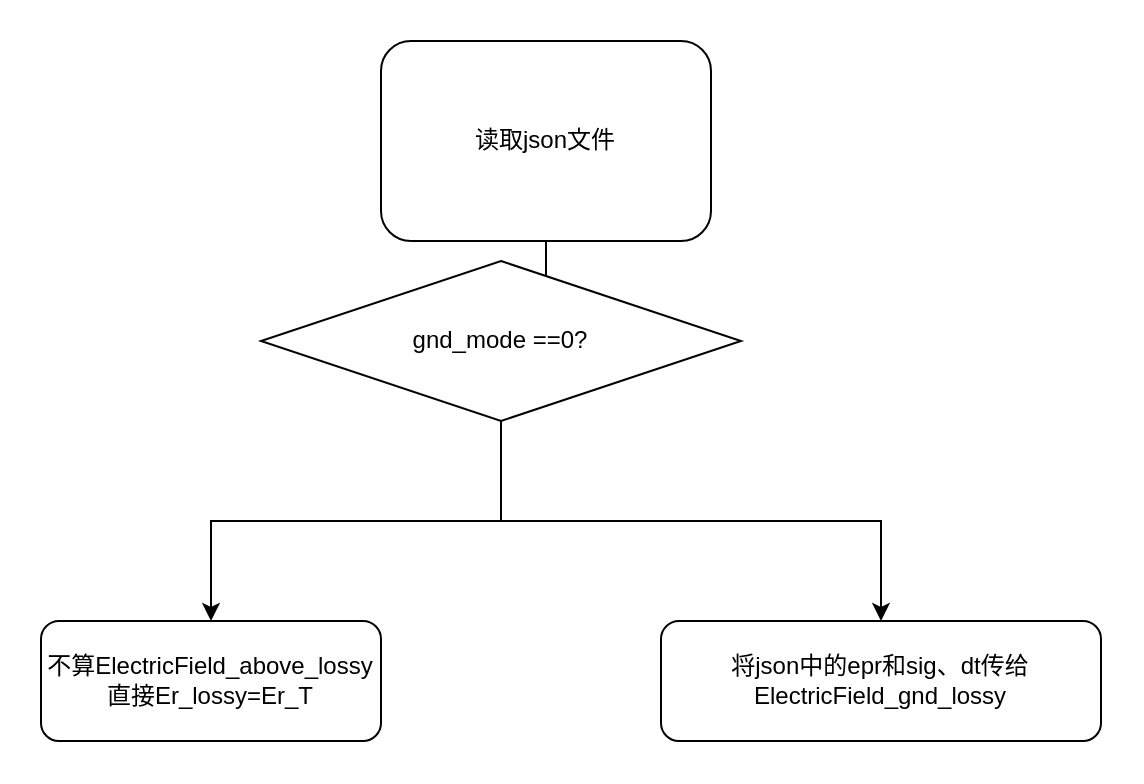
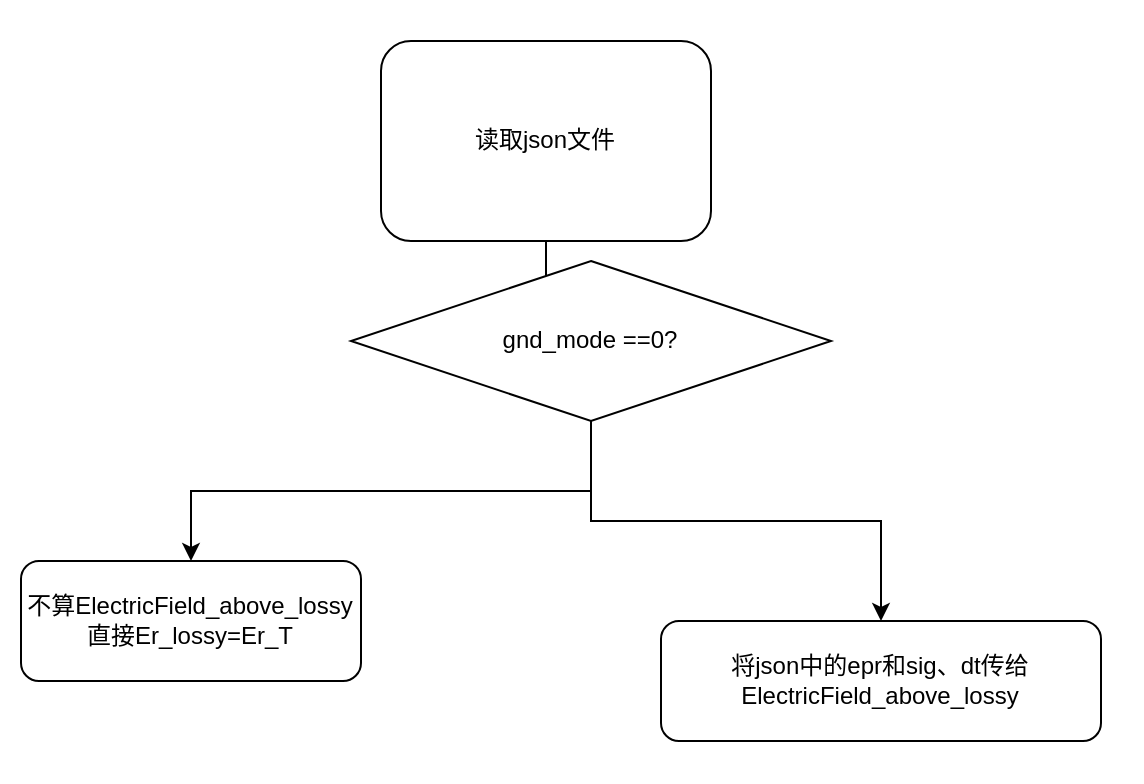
node "gnd_mode ==0?": moved (501, 341) -> (591, 341)
node "不算ElectricField_above_lossy 直接Er_lossy=Er_T": moved (211, 681) -> (191, 621)
node "将json中的epr和sig、dt传给ElectricField_gnd_lossy": label "将json中的epr和sig、dt传给ElectricField_gnd_lossy" -> "将json中的epr和sig、dt传给ElectricField_above_lossy"
